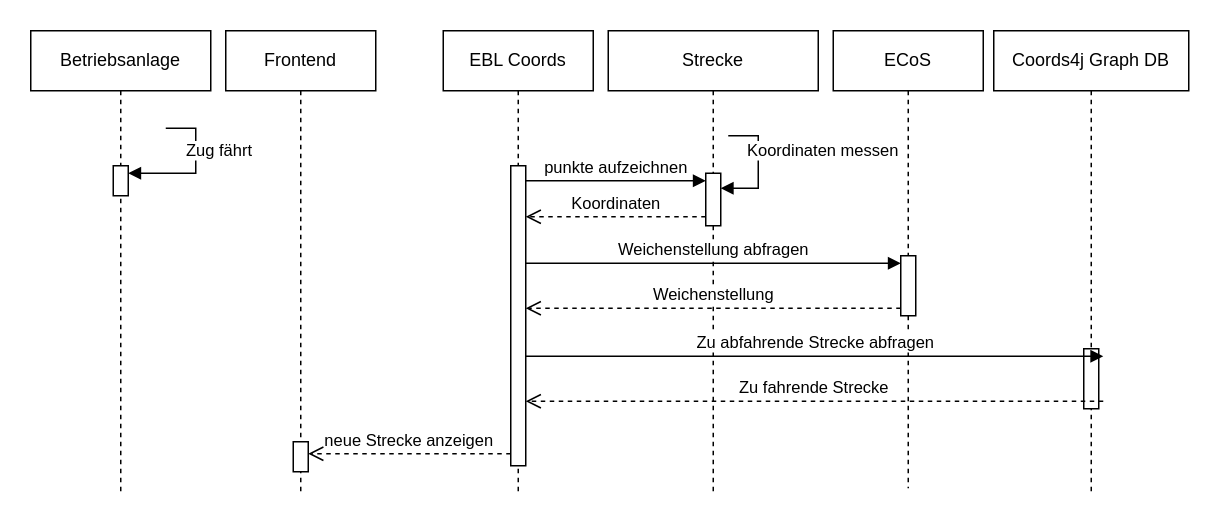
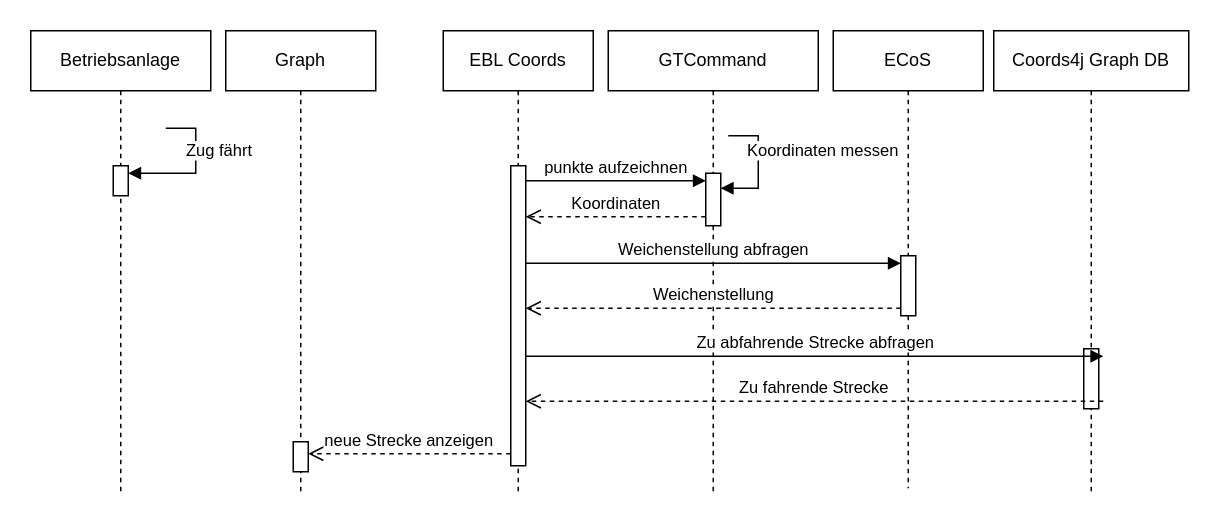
node "Frontend": label "Frontend" -> "Graph"
node "Strecke": label "Strecke" -> "GTCommand"
